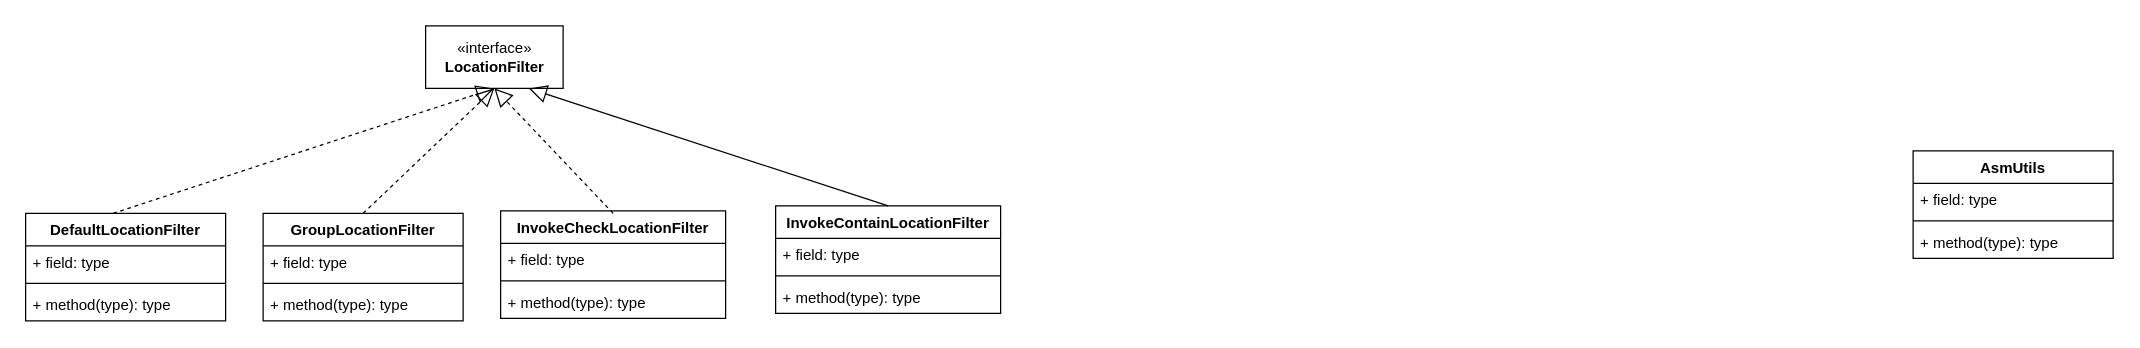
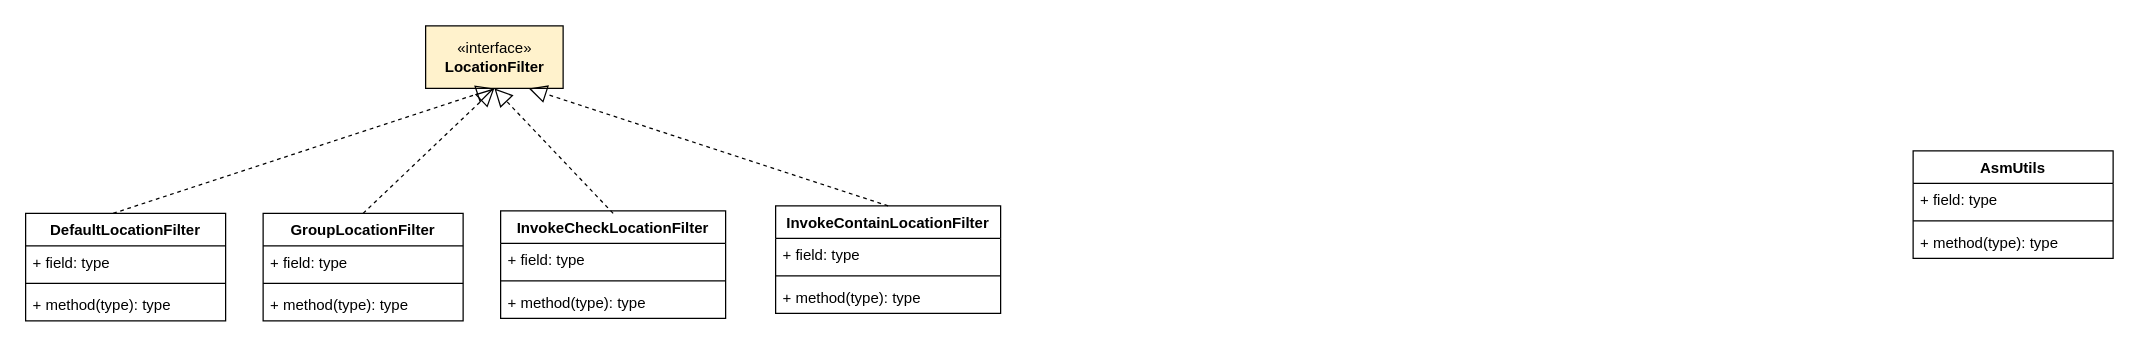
node "«interface» LocationFilter": fillcolor #ffffff -> #fff2cc
edge "InvokeContainLocationFilter" -> "«interface» LocationFilter": style solid -> dashed
